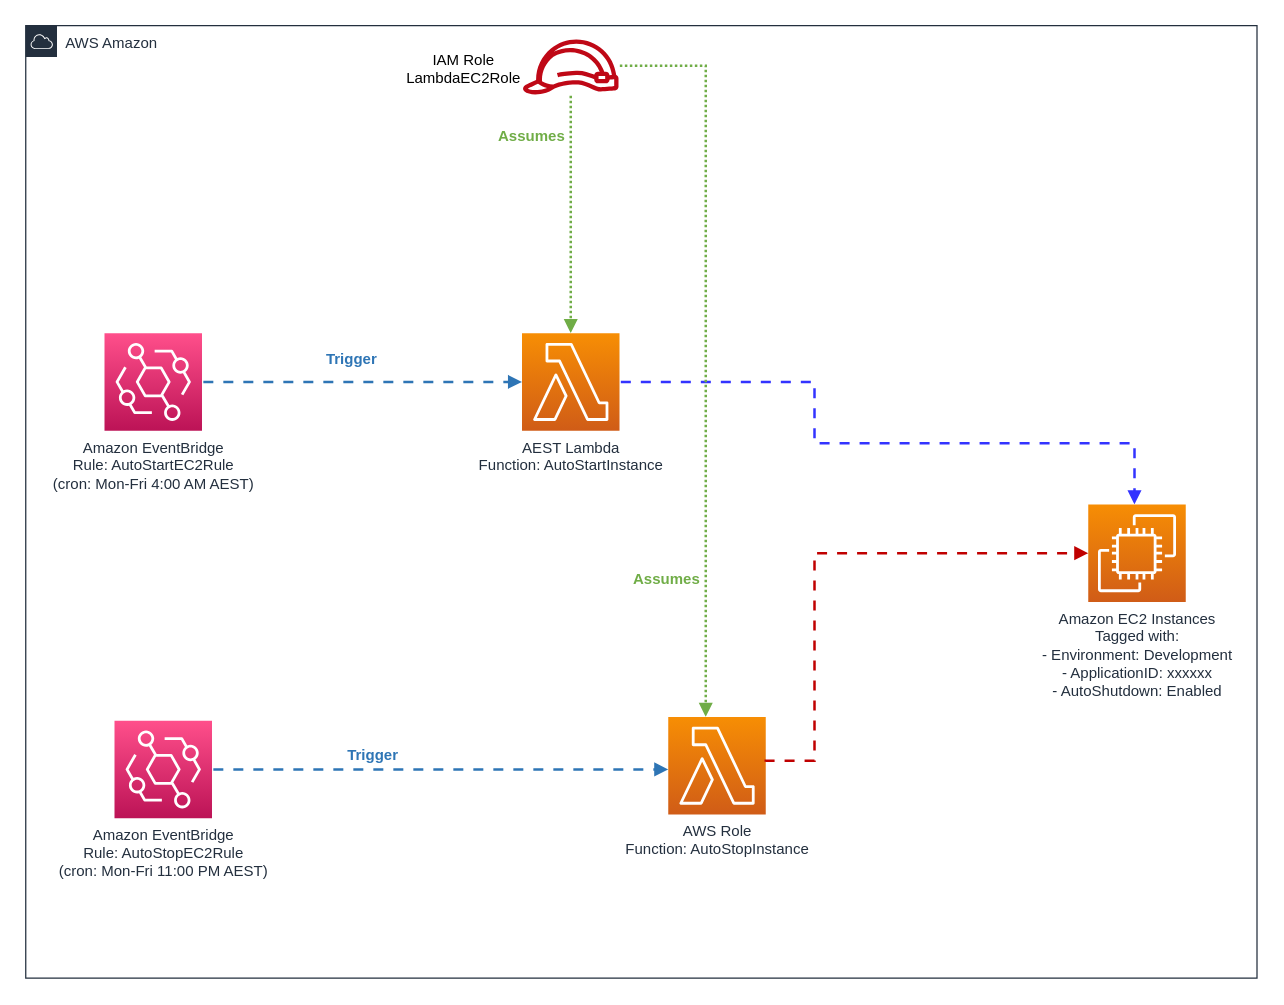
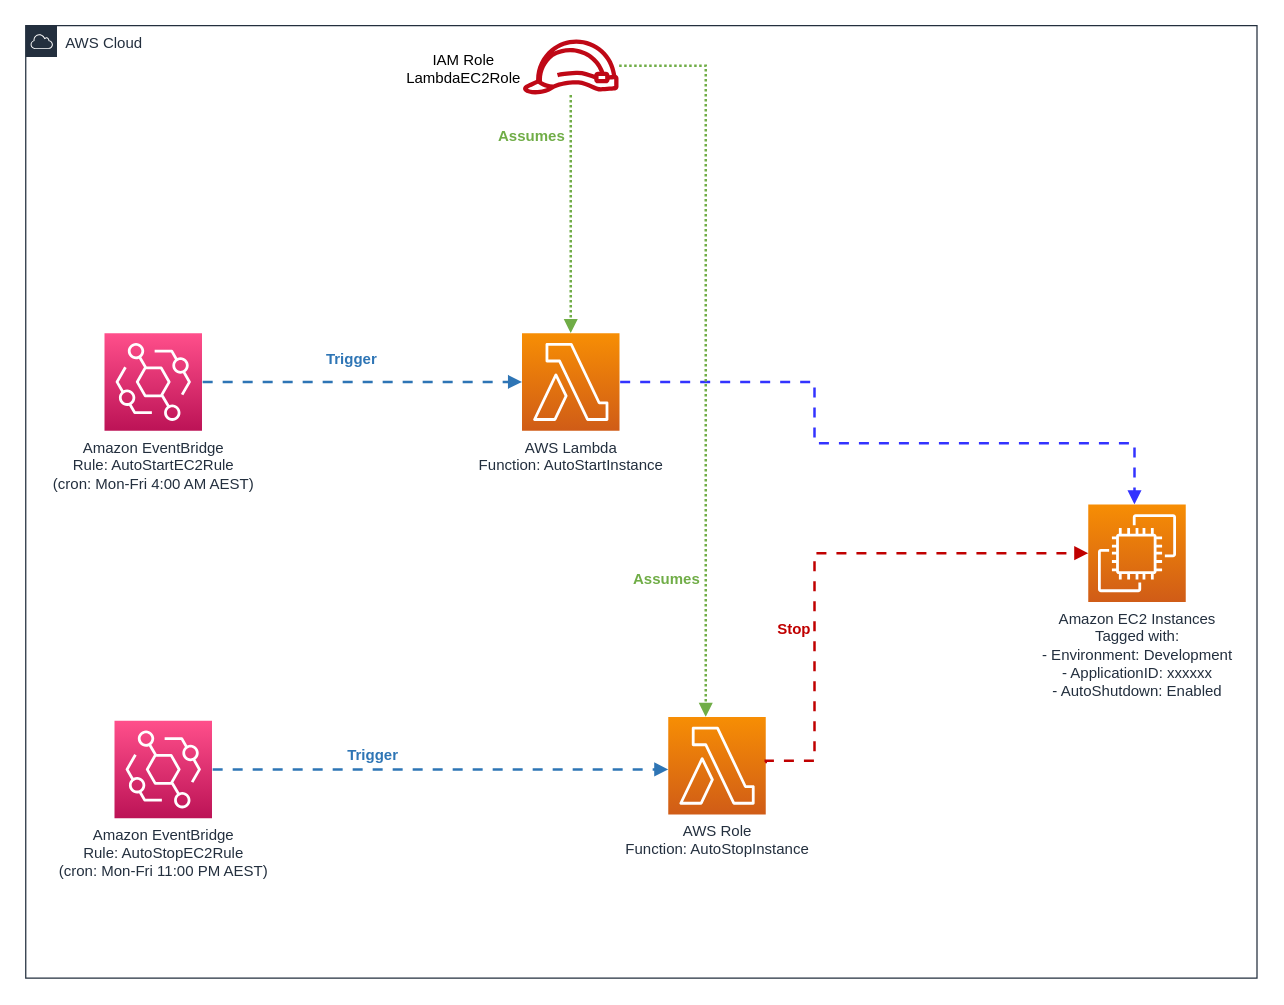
node "AWS Amazon": label "AWS Amazon" -> "AWS Cloud"
node "AEST Lambda Function: AutoStartInstance": label "AEST Lambda Function: AutoStartInstance" -> "AWS Lambda Function: AutoStartInstance"
node "Stop": added
